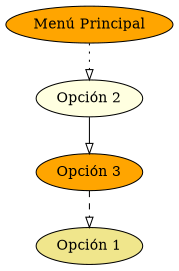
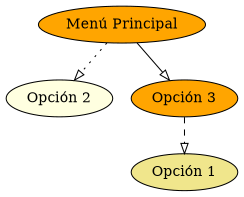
edge "Opción 2" -> "Opción 3": now "Menú Principal" -> "Opción 3"
